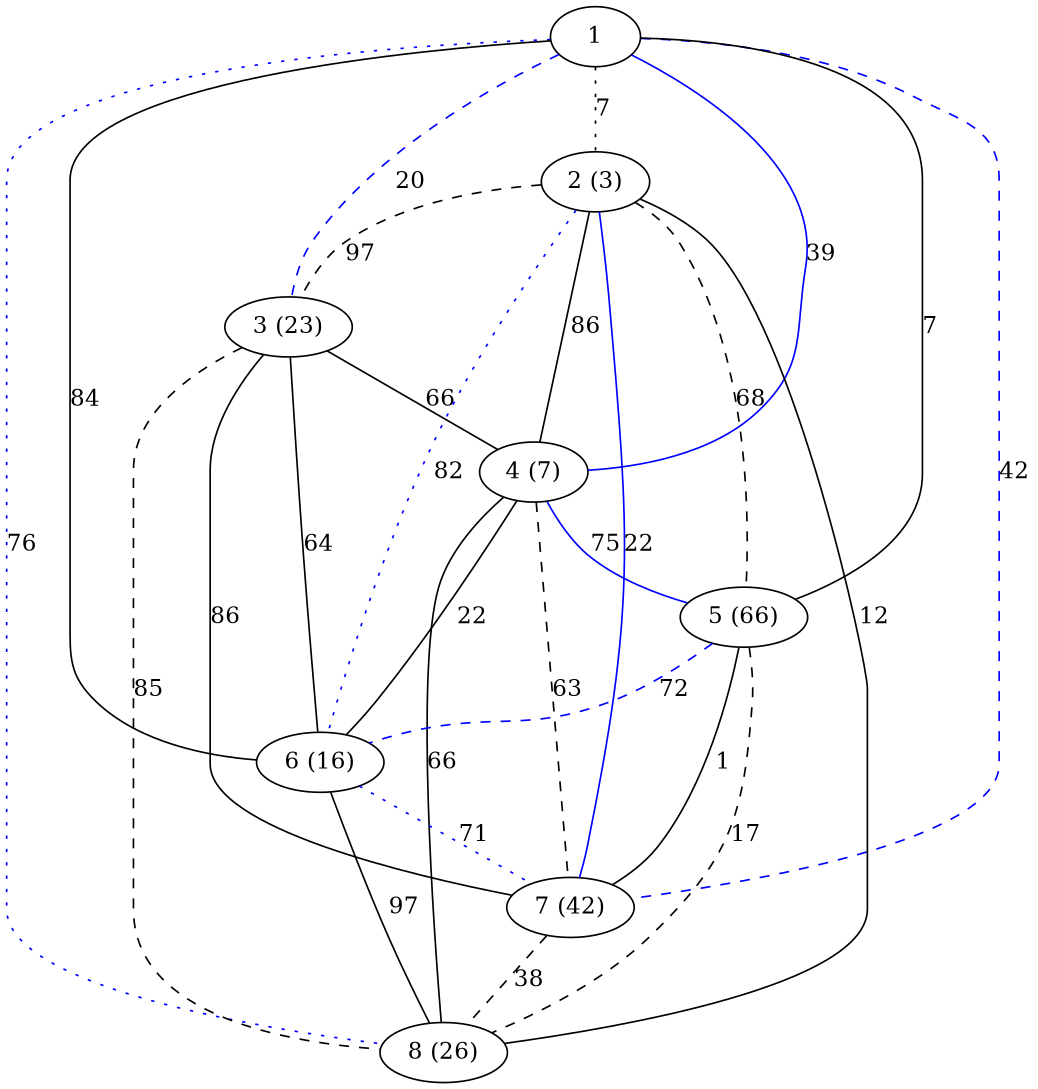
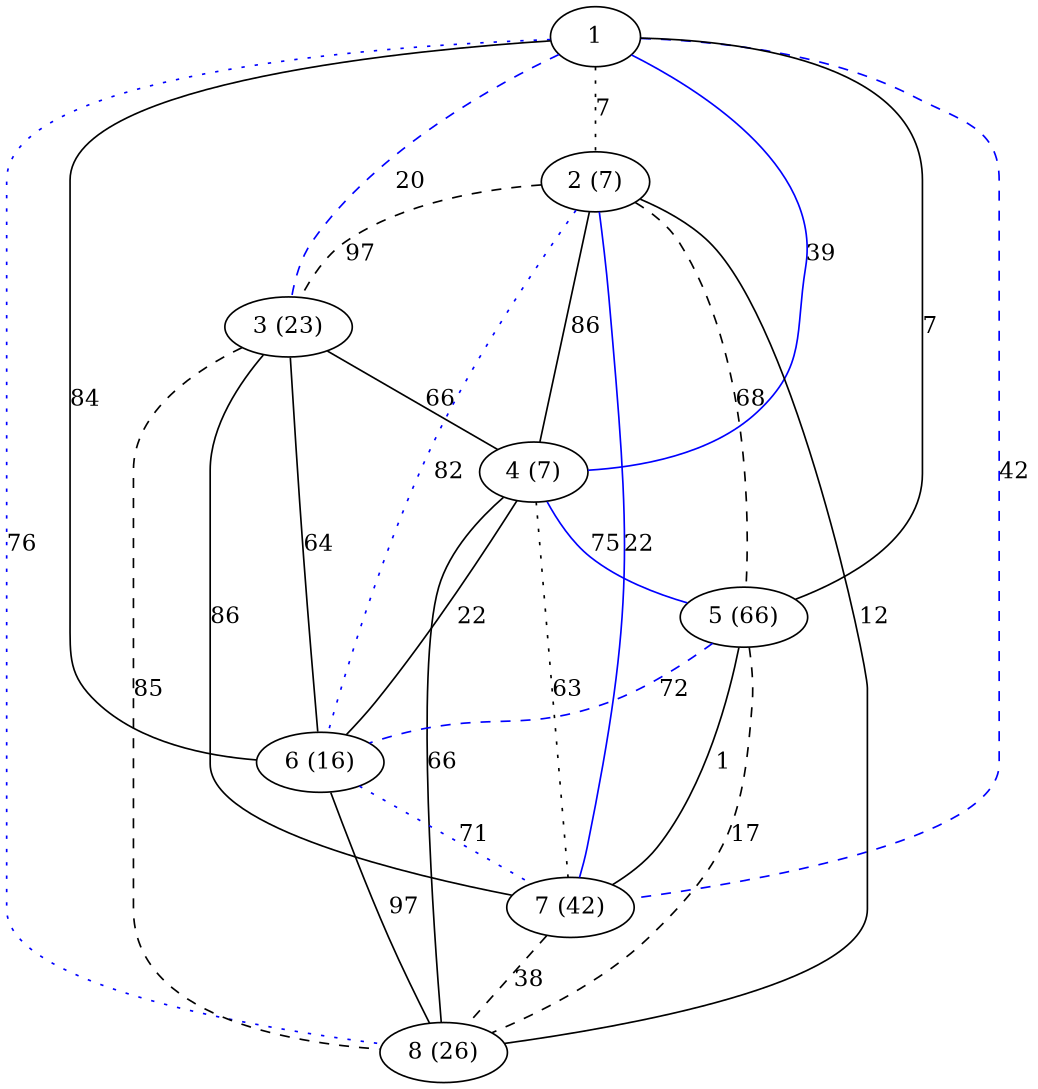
node "2 (3)": label "2 (3)" -> "2 (7)"
edge "4 (7)" -- "7 (42)": style dashed -> dotted
